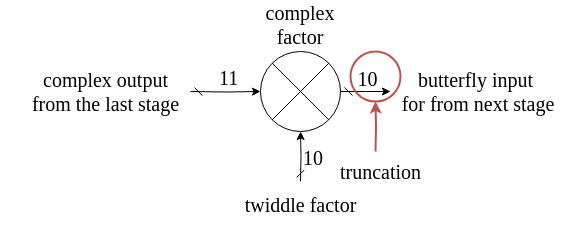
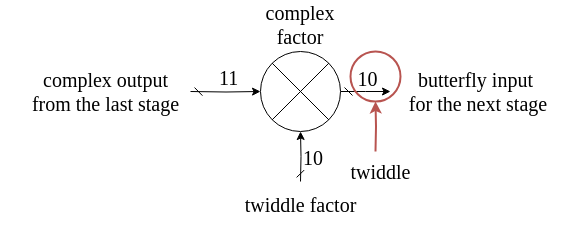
node "butterfly input for from next stage": label "butterfly input for from next stage" -> "butterfly input for the next stage"
node "truncation": label "truncation" -> "twiddle"
